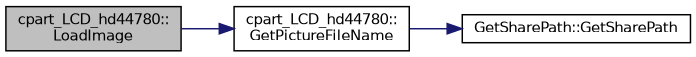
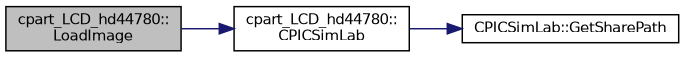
node "cpart_LCD_hd44780:: GetPictureFileName": label "cpart_LCD_hd44780:: GetPictureFileName" -> "cpart_LCD_hd44780:: CPICSimLab"
node "GetSharePath::GetSharePath": label "GetSharePath::GetSharePath" -> "CPICSimLab::GetSharePath"
